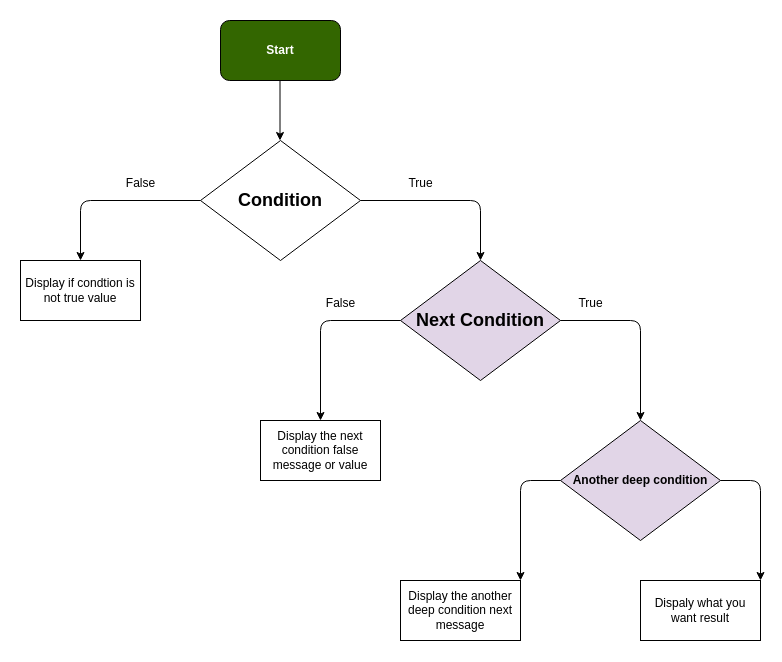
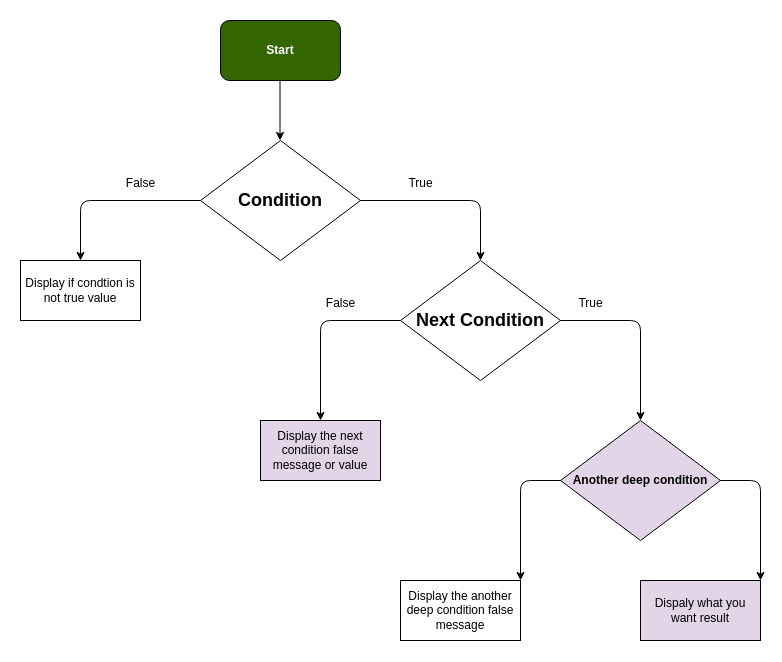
node "Next Condition": fillcolor #e1d5e7 -> #ffffff
node "Display the next condition false message or value": fillcolor #ffffff -> #e1d5e7
node "Display the another deep condition next message": label "Display the another deep condition next message" -> "Display the another deep condition false message"
node "Dispaly what you want result": fillcolor #ffffff -> #e1d5e7
